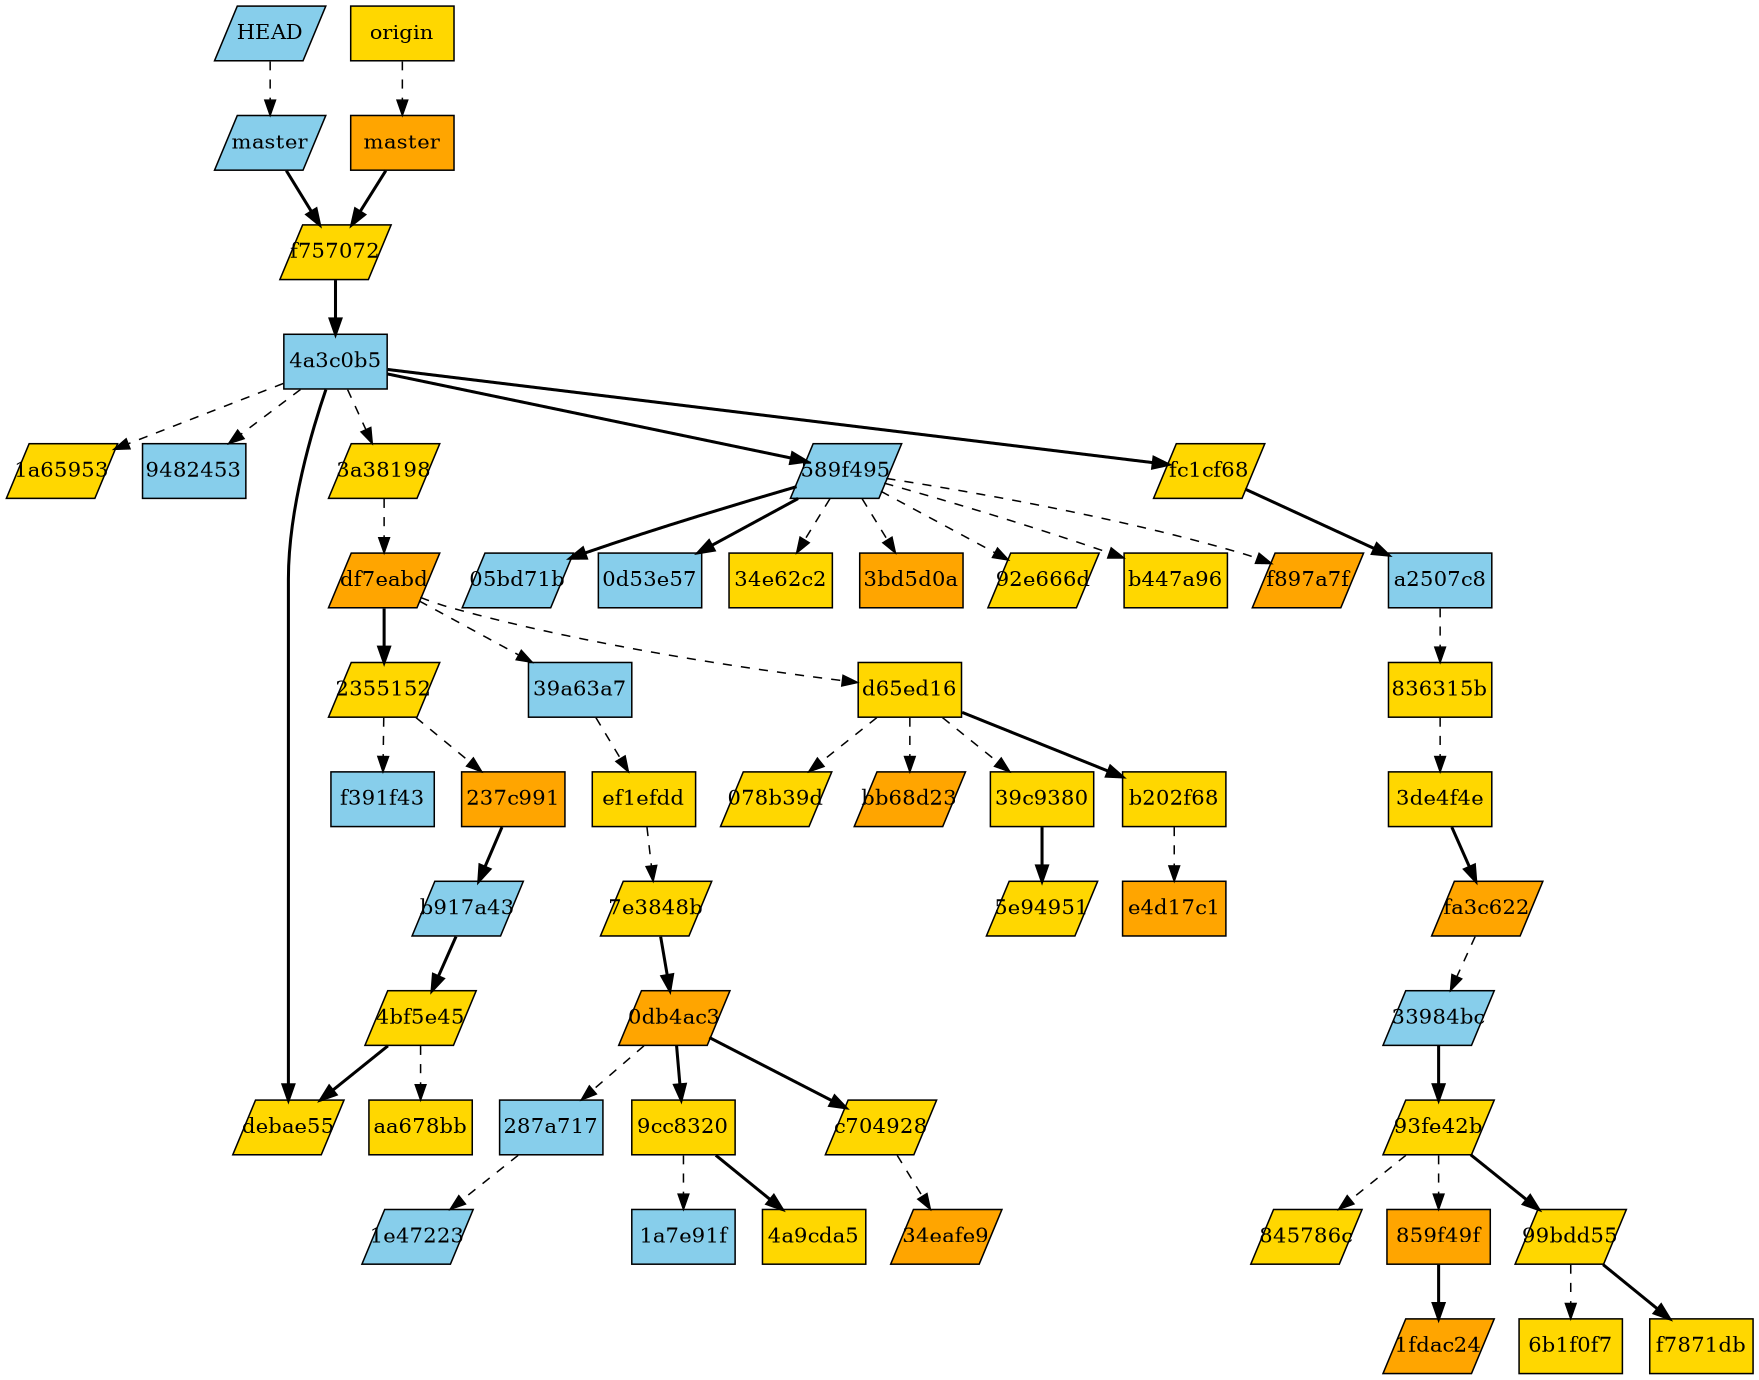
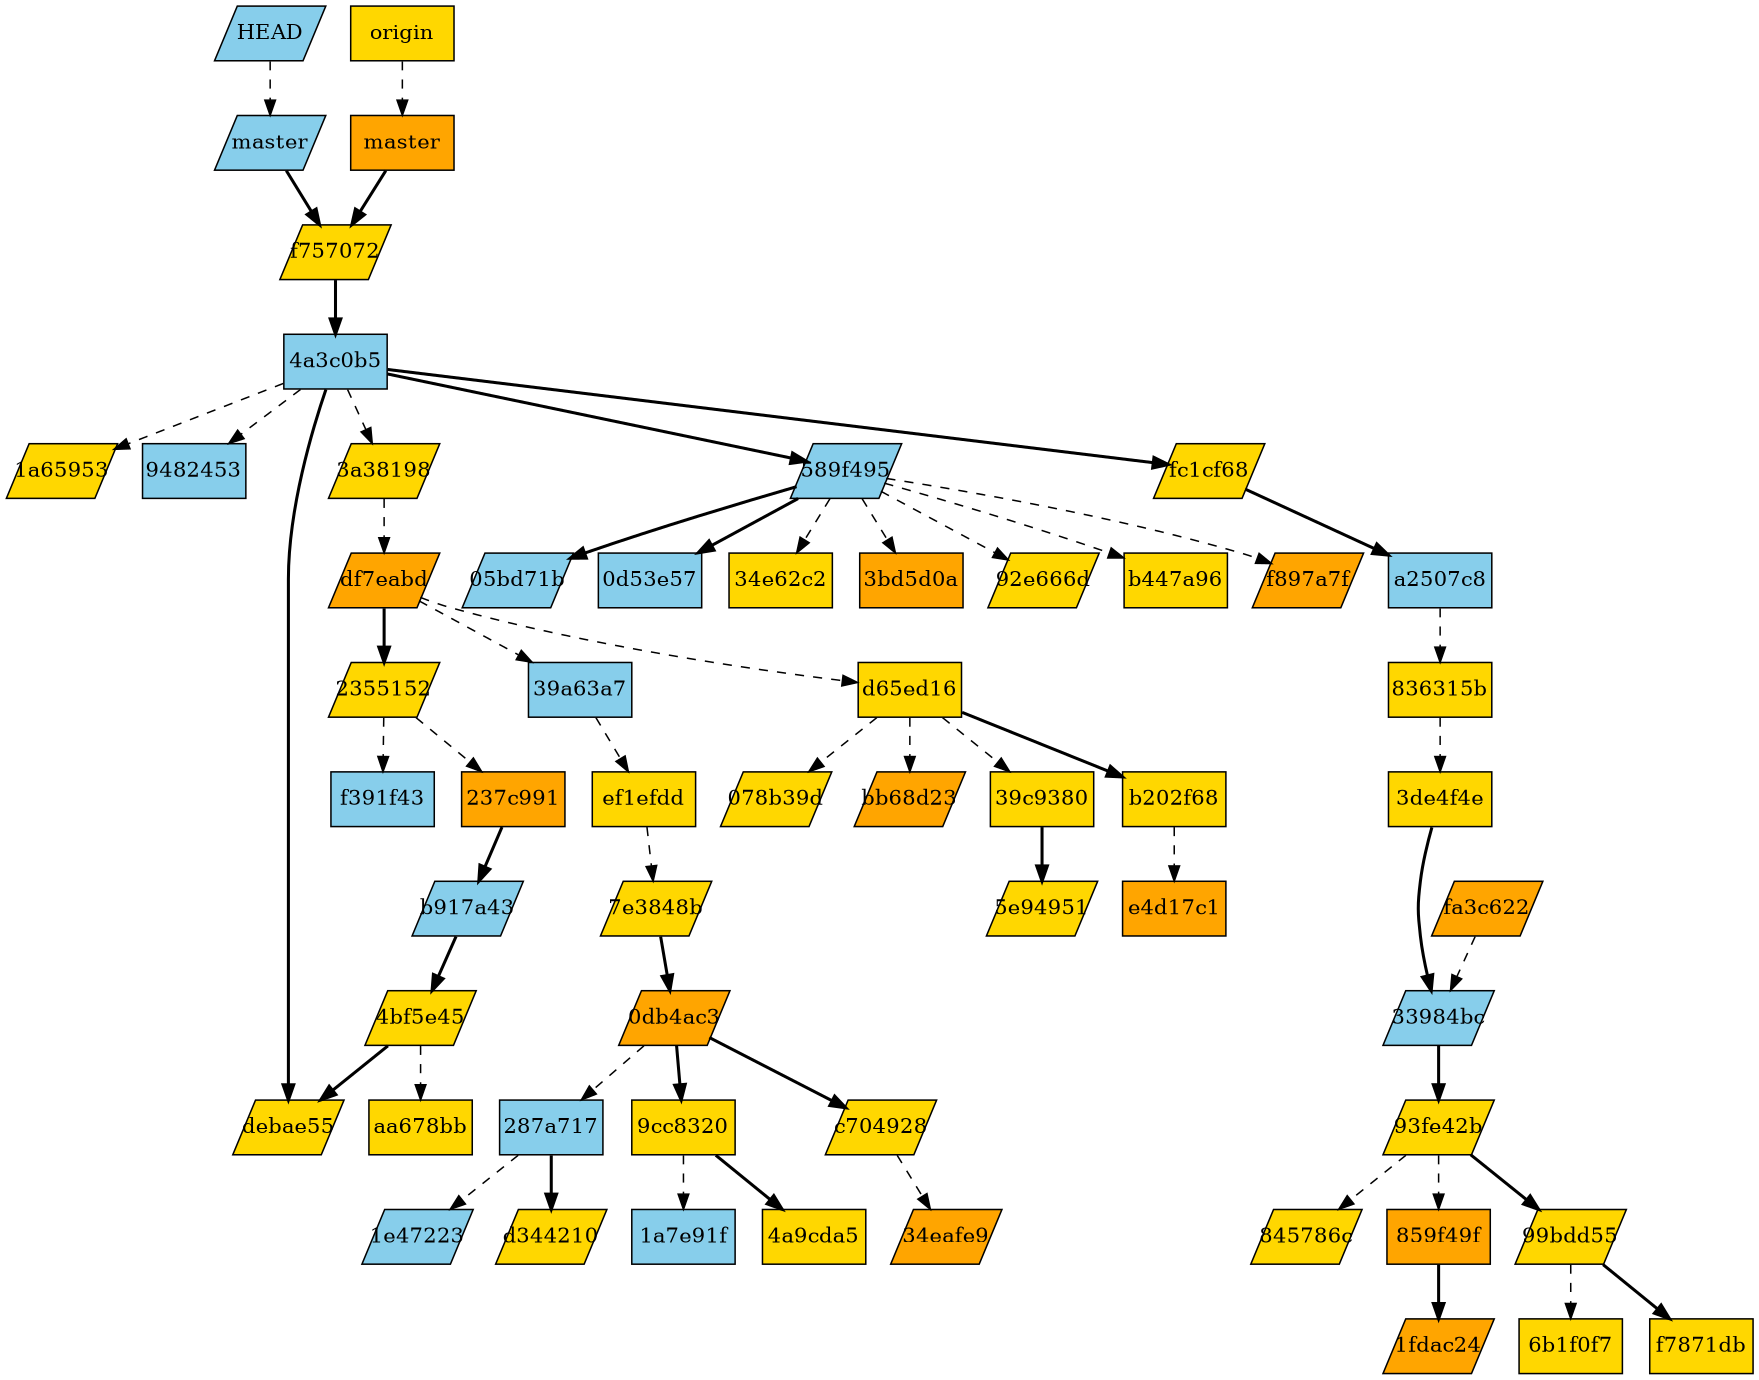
edge "3de4f4e" -> "fa3c622": now "3de4f4e" -> "33984bc"
node "d344210": added
